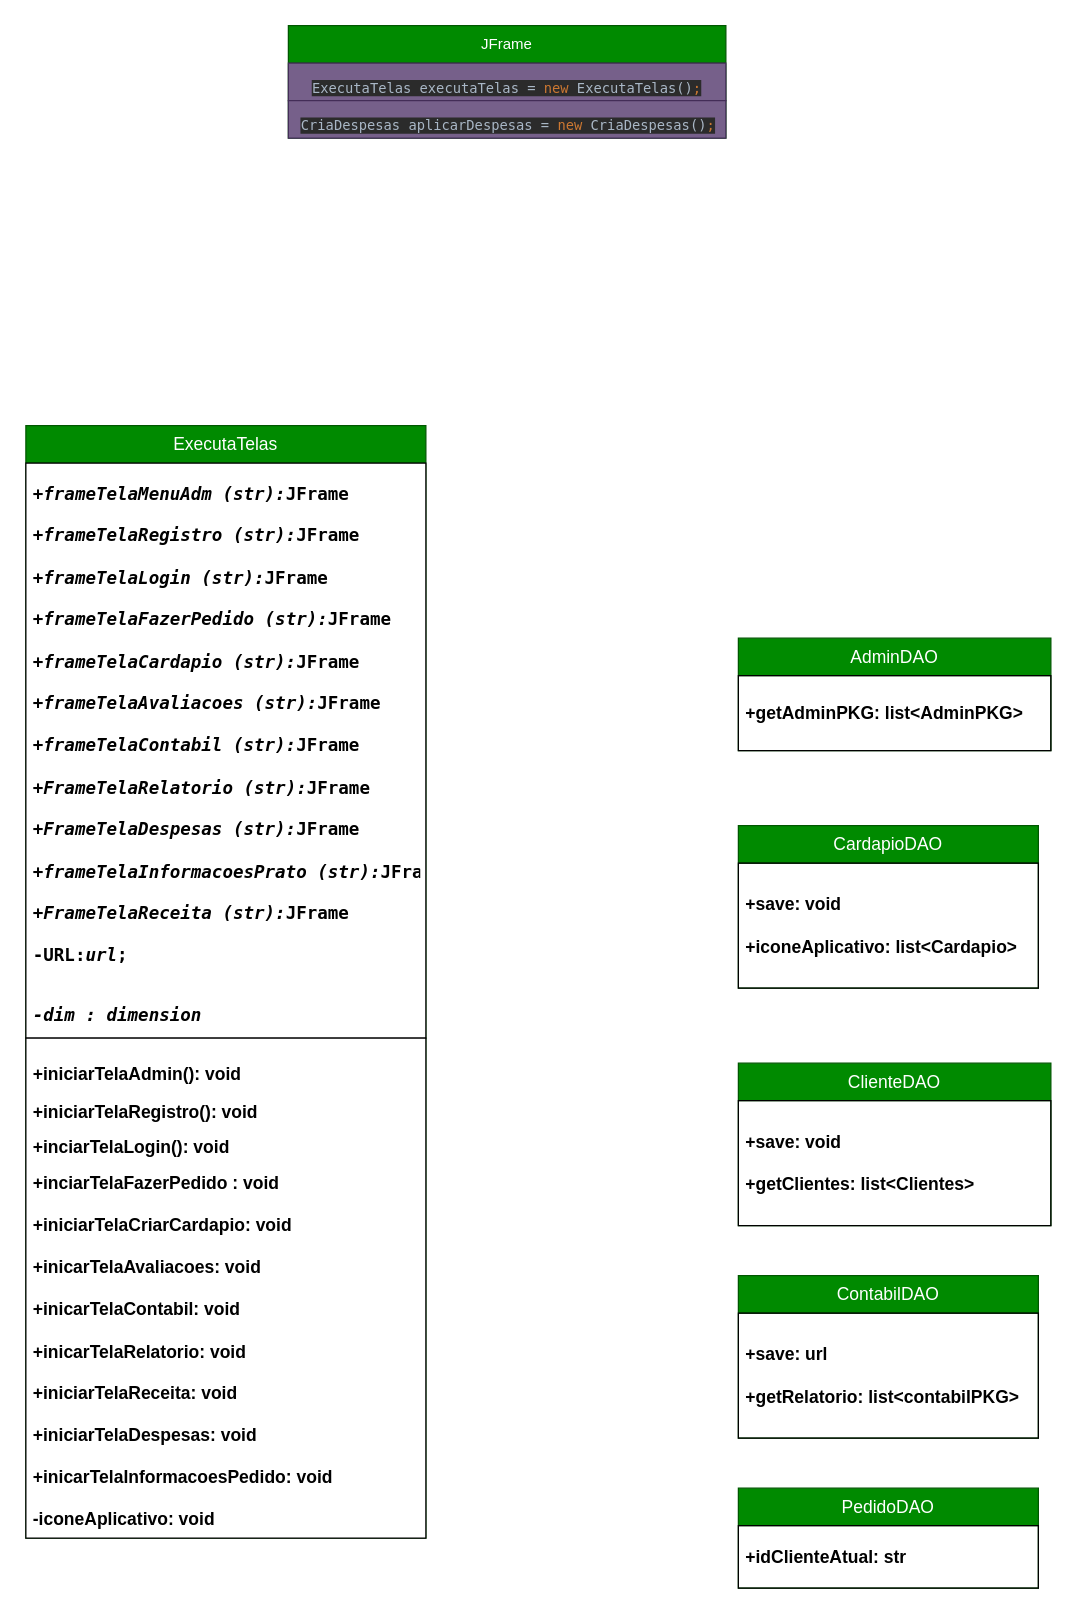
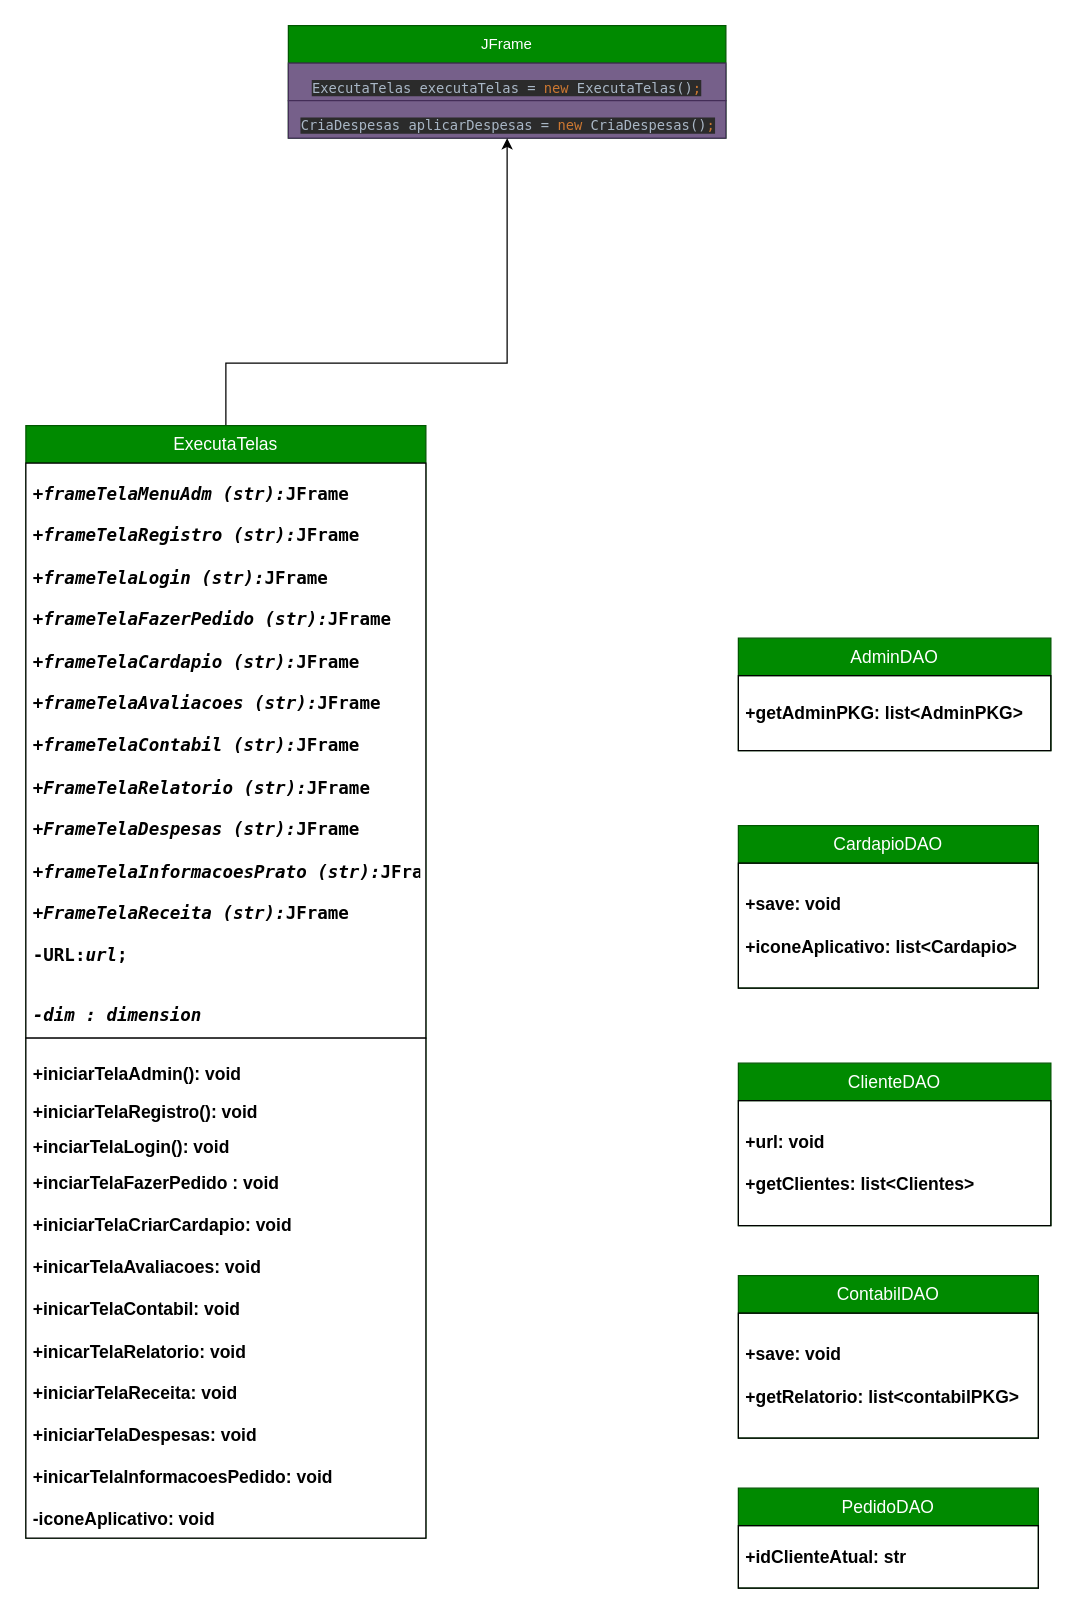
edge "ExecutaTelas" -> "JFrame": added
node "+save: void +getClientes: list<Clientes>": label "+save: void +getClientes: list<Clientes>" -> "+url: void +getClientes: list<Clientes>"
node "+save: url +getRelatorio: list<contabilPKG>": label "+save: url +getRelatorio: list<contabilPKG>" -> "+save: void +getRelatorio: list<contabilPKG>"
